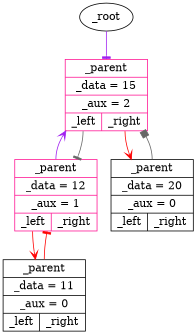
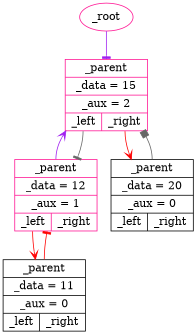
node "_root": color black -> deeppink
